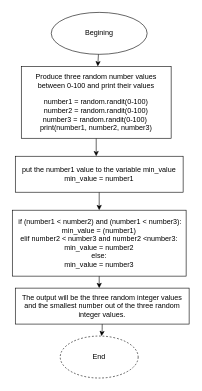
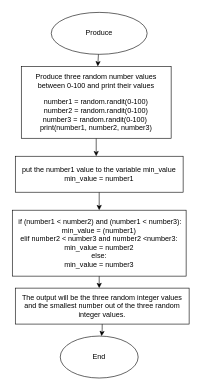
node "Begining": label "Begining" -> "Produce"
node "End": style dashed -> solid
